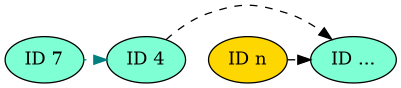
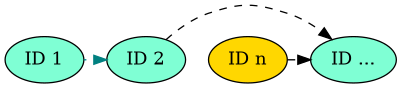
node "ID 7": label "ID 7" -> "ID 1"
node "ID 4": label "ID 4" -> "ID 2"
